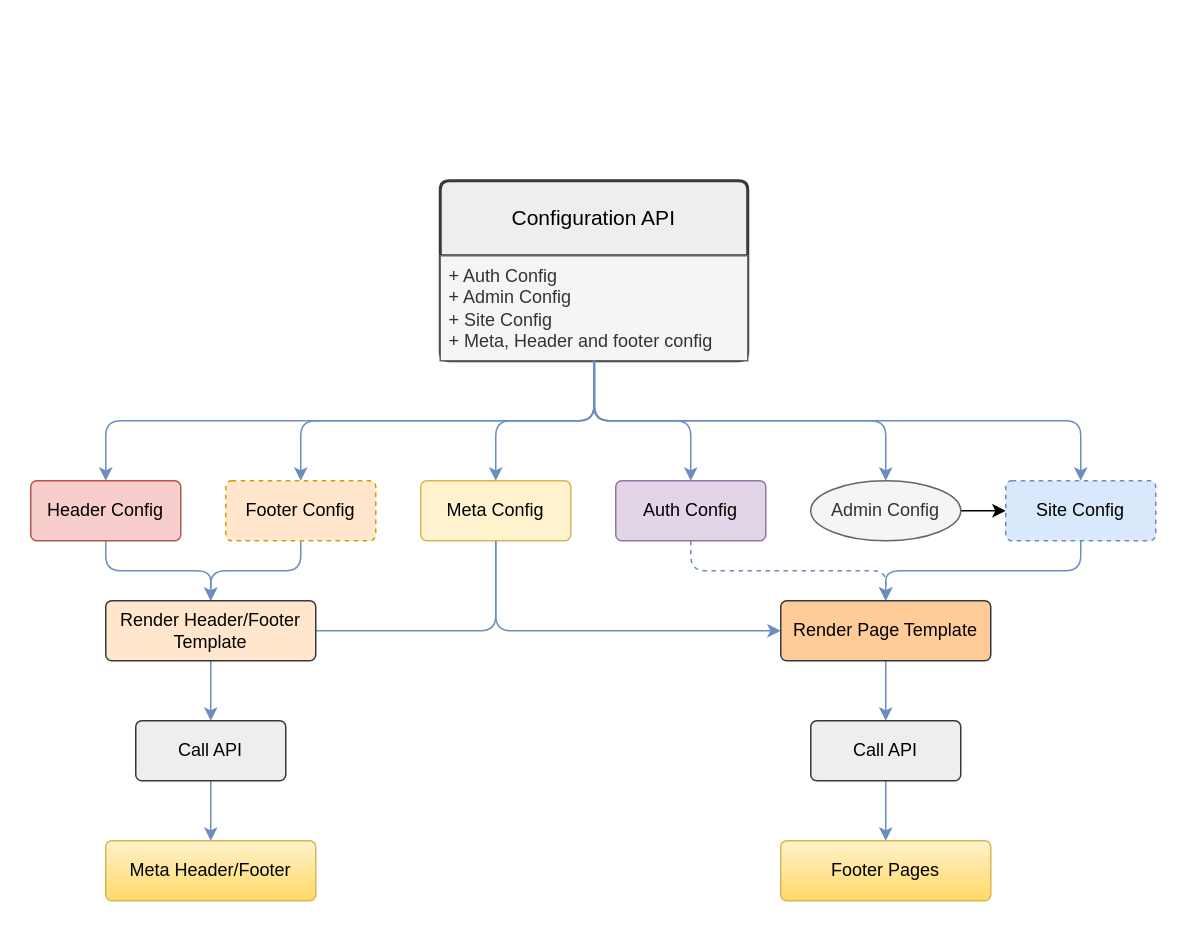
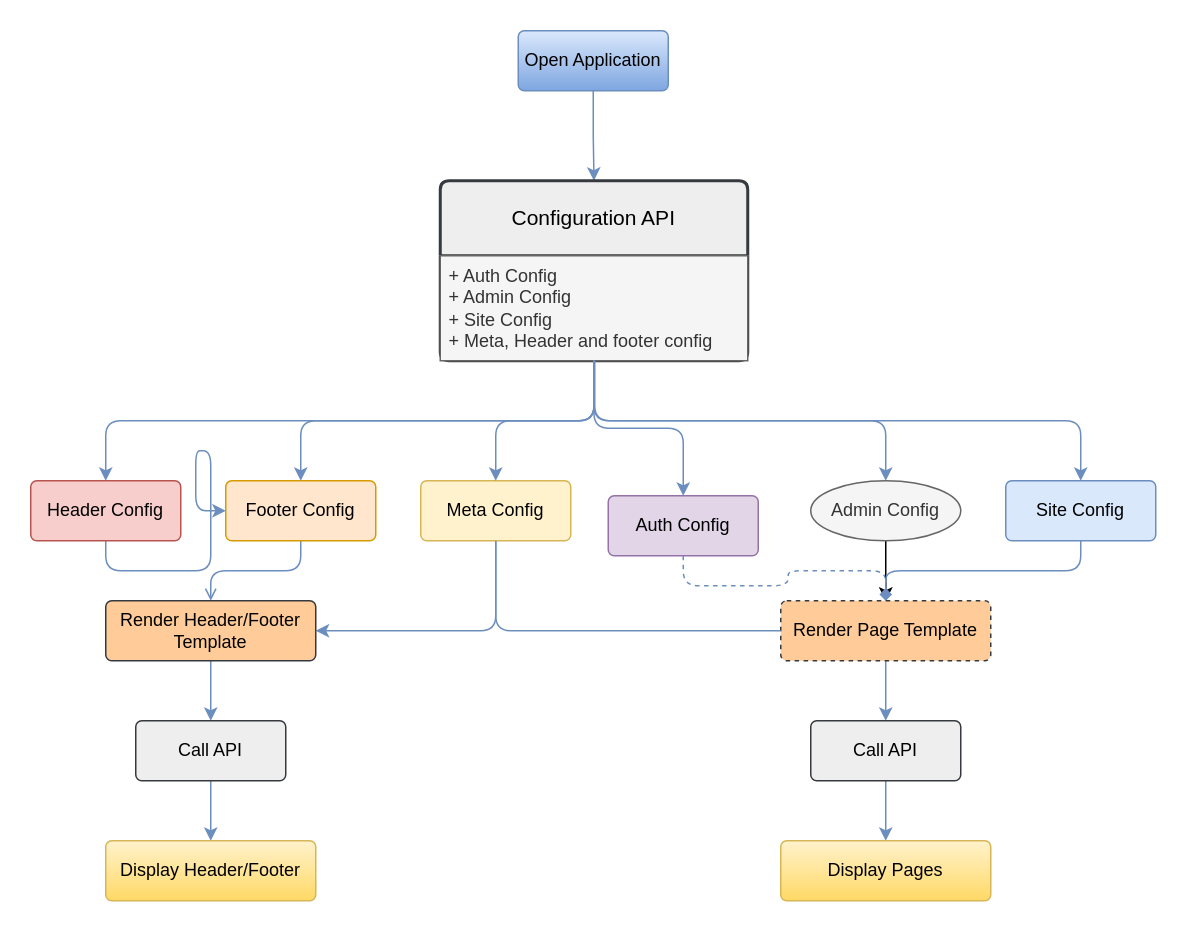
node "Open Application": added
edge "Open Application" -> "Configuration API": added
node "Footer Config": style dashed -> solid
node "Auth Config": moved (691, 511) -> (683, 526)
edge "Admin Config" -> "Site Config": now "Admin Config" -> "Render Page Template"
node "Site Config": style dashed -> solid
edge "Header Config" -> "Render Header/Footer Template": now "Header Config" -> "Footer Config"
edge "Site Config" -> "Render Page Template": arrowhead classic -> diamond
node "Render Header/Footer Template": fillcolor #ffe6cc -> #ffcc99
edge "Meta Config" -- "Render Header/Footer Template": arrowhead none -> classic
edge "Meta Config" -> "Render Page Template": arrowhead classic -> none
node "Render Page Template": style solid -> dashed
node "Meta Header/Footer": label "Meta Header/Footer" -> "Display Header/Footer"
node "Footer Pages": label "Footer Pages" -> "Display Pages"
